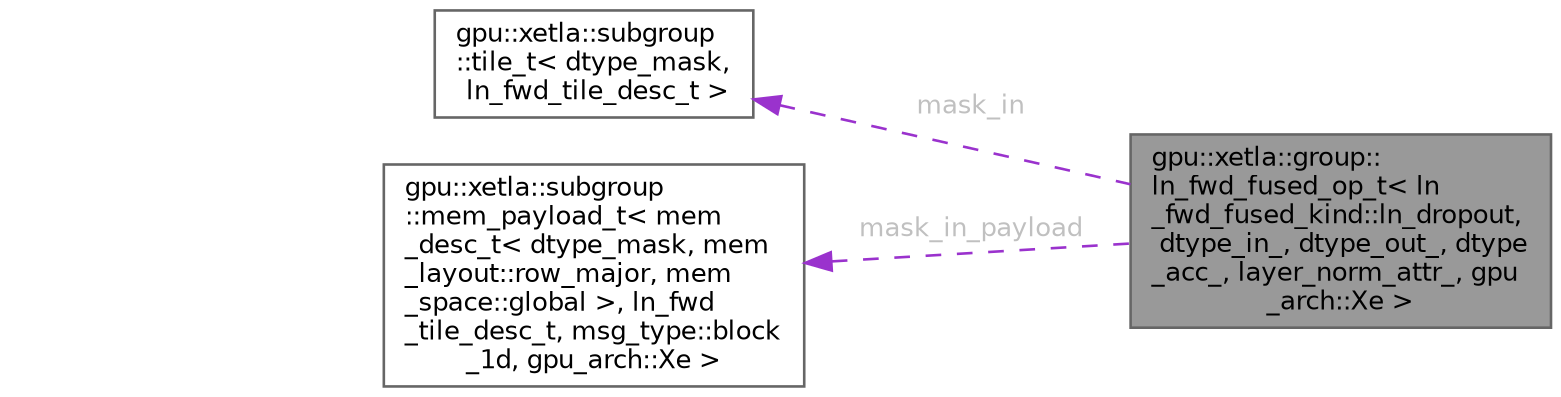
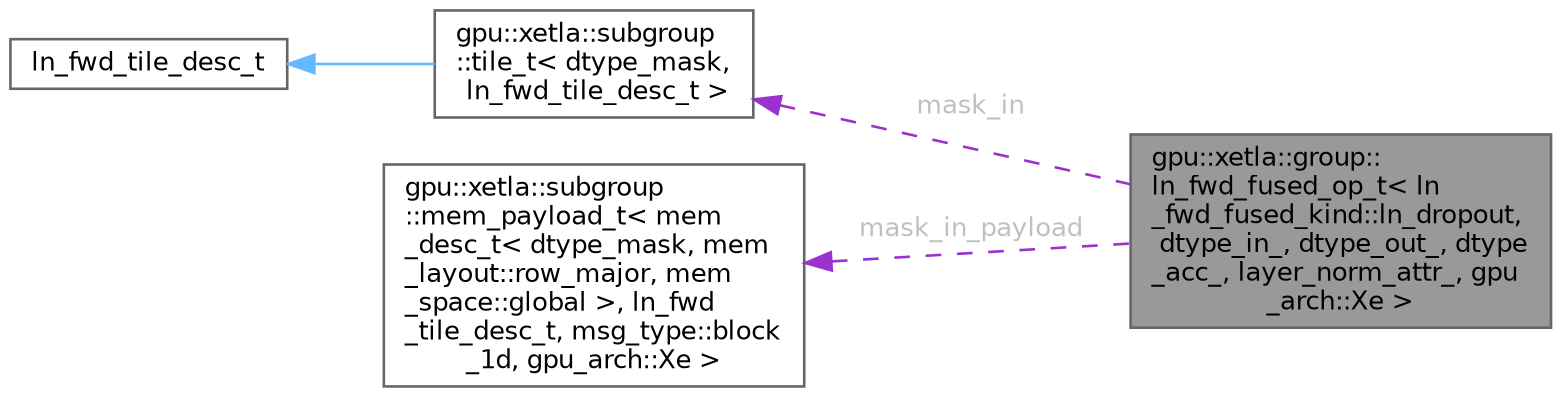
node "ln_fwd_tile_desc_t": added
